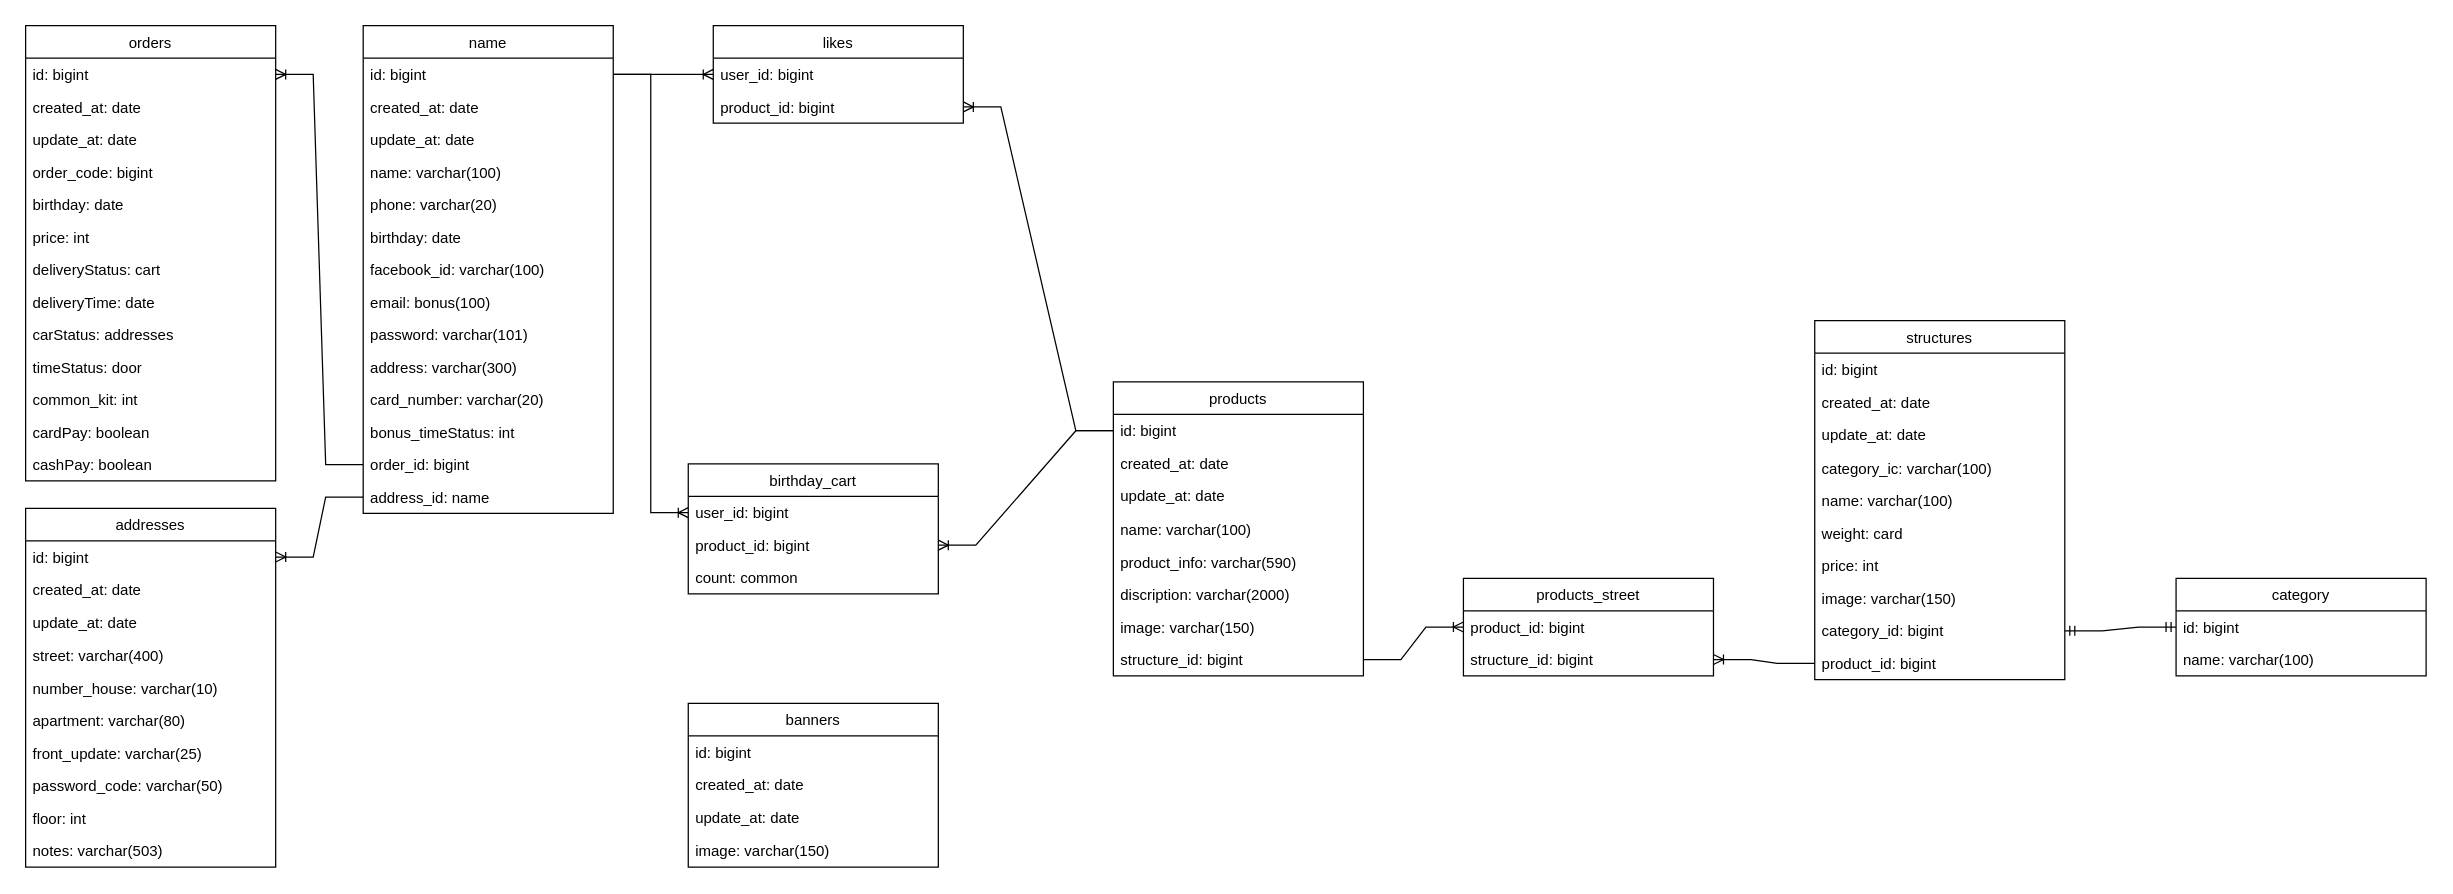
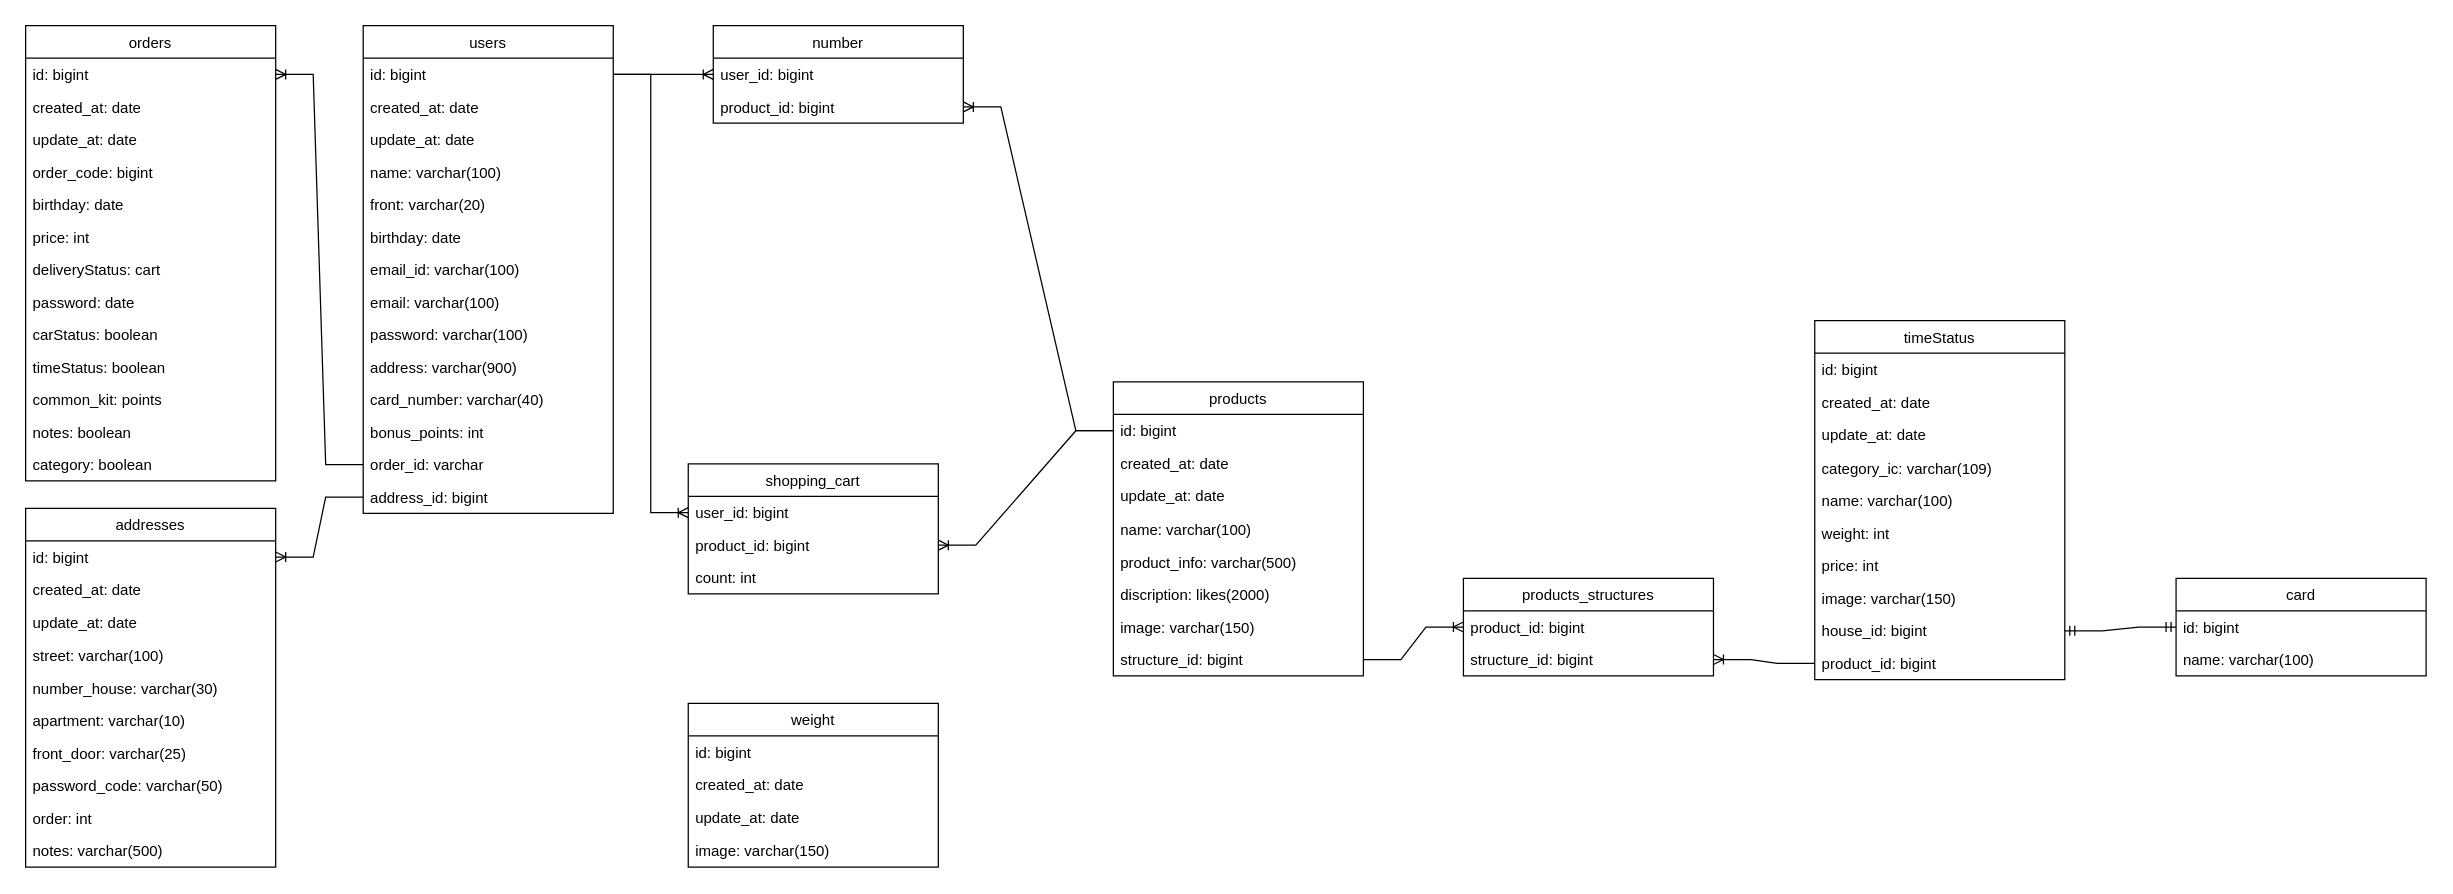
node "name": label "name" -> "users"
node "likes": label "likes" -> "number"
node "phone: varchar(20)": label "phone: varchar(20)" -> "front: varchar(20)"
node "facebook_id: varchar(100)": label "facebook_id: varchar(100)" -> "email_id: varchar(100)"
node "deliveryTime: date": label "deliveryTime: date" -> "password: date"
node "email: bonus(100)": label "email: bonus(100)" -> "email: varchar(100)"
node "carStatus: addresses": label "carStatus: addresses" -> "carStatus: boolean"
node "password: varchar(101)": label "password: varchar(101)" -> "password: varchar(100)"
node "structures": label "structures" -> "timeStatus"
node "timeStatus: door": label "timeStatus: door" -> "timeStatus: boolean"
node "address: varchar(300)": label "address: varchar(300)" -> "address: varchar(900)"
node "common_kit: int": label "common_kit: int" -> "common_kit: points"
node "card_number: varchar(20)": label "card_number: varchar(20)" -> "card_number: varchar(40)"
node "cardPay: boolean": label "cardPay: boolean" -> "notes: boolean"
node "bonus_timeStatus: int": label "bonus_timeStatus: int" -> "bonus_points: int"
node "cashPay: boolean": label "cashPay: boolean" -> "category: boolean"
node "order_id: bigint": label "order_id: bigint" -> "order_id: varchar"
node "category_ic: varchar(100)": label "category_ic: varchar(100)" -> "category_ic: varchar(109)"
node "birthday_cart": label "birthday_cart" -> "shopping_cart"
node "address_id: name": label "address_id: name" -> "address_id: bigint"
node "weight: card": label "weight: card" -> "weight: int"
node "product_info: varchar(590)": label "product_info: varchar(590)" -> "product_info: varchar(500)"
node "count: common": label "count: common" -> "count: int"
node "discription: varchar(2000)": label "discription: varchar(2000)" -> "discription: likes(2000)"
node "products_street": label "products_street" -> "products_structures"
node "category": label "category" -> "card"
node "category_id: bigint": label "category_id: bigint" -> "house_id: bigint"
node "street: varchar(400)": label "street: varchar(400)" -> "street: varchar(100)"
node "number_house: varchar(10)": label "number_house: varchar(10)" -> "number_house: varchar(30)"
node "banners": label "banners" -> "weight"
node "apartment: varchar(80)": label "apartment: varchar(80)" -> "apartment: varchar(10)"
node "front_update: varchar(25)": label "front_update: varchar(25)" -> "front_door: varchar(25)"
node "floor: int": label "floor: int" -> "order: int"
node "notes: varchar(503)": label "notes: varchar(503)" -> "notes: varchar(500)"
